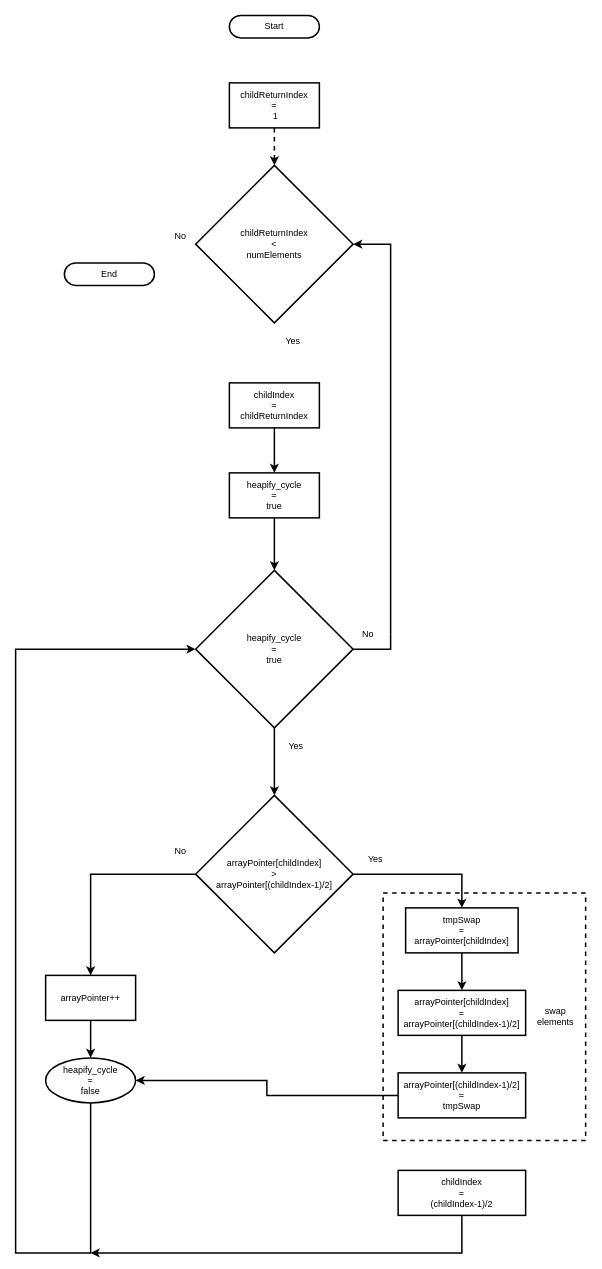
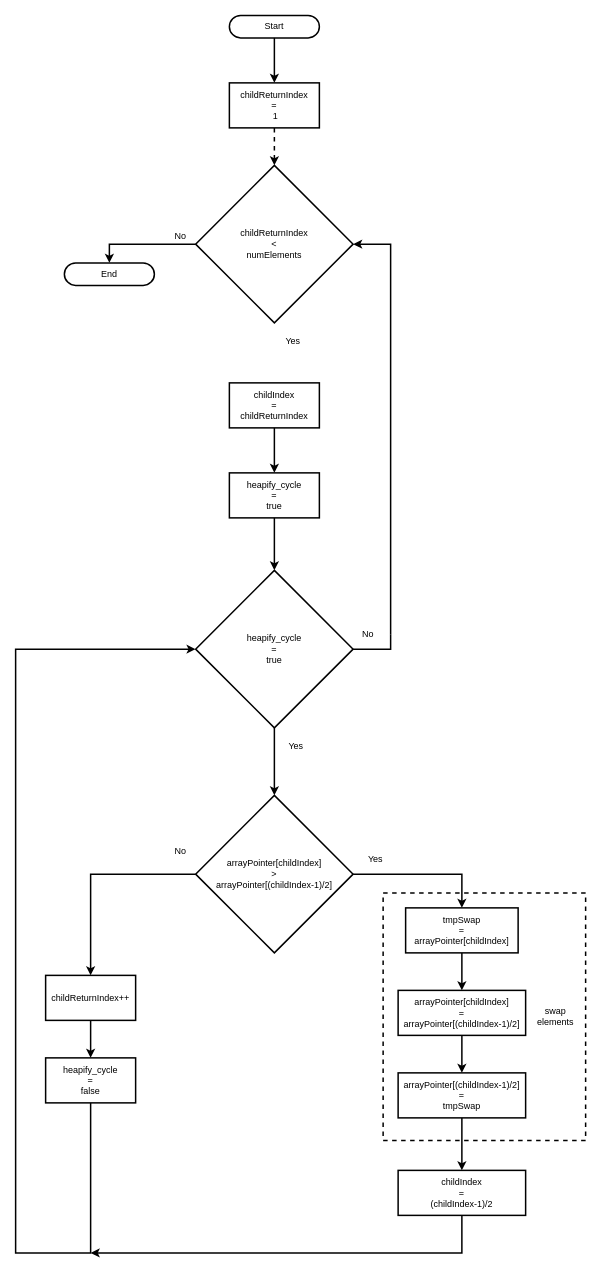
edge "Start" -> "childReturnIndex = 1": added
edge "childReturnIndex < numElements" -> "End": added
node "arrayPointer++": label "arrayPointer++" -> "childReturnIndex++"
node "heapify_cycle = false": shape ellipse -> rectangle
edge "arrayPointer[(childIndex-1)/2] = tmpSwap" -> "heapify_cycle = false": now "arrayPointer[(childIndex-1)/2] = tmpSwap" -> "childIndex = (childIndex-1)/2"
